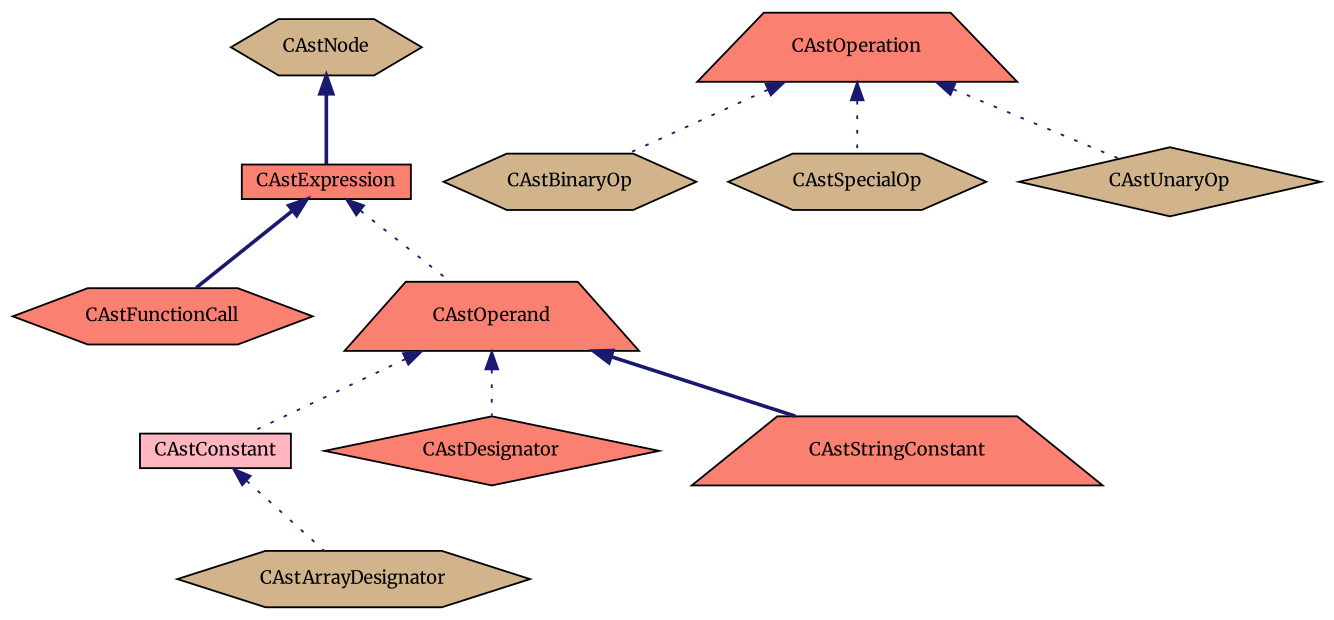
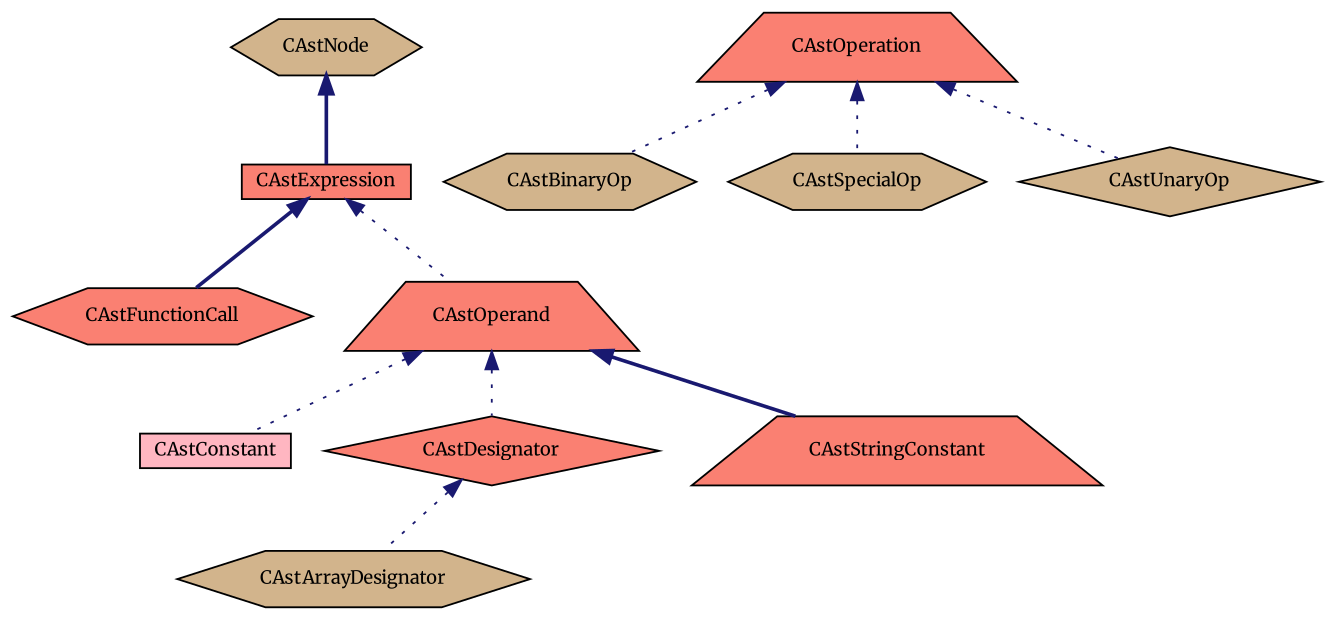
edge "CAstArrayDesignator" -> "CAstConstant": now "CAstArrayDesignator" -> "CAstDesignator"
